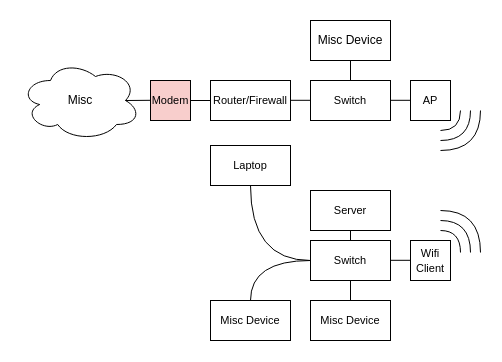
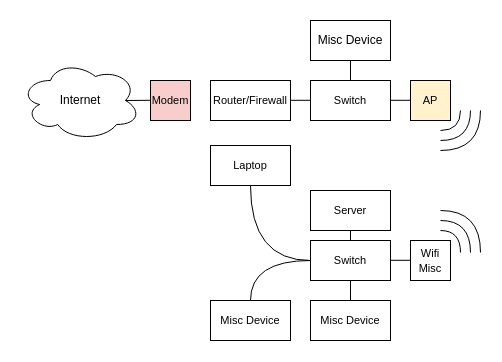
node "Misc": label "Misc" -> "Internet"
edge "Modem" -- "Router/Firewall": removed
node "AP": fillcolor #ffffff -> #fff2cc
node "Wifi Client": label "Wifi Client" -> "Wifi Misc"
